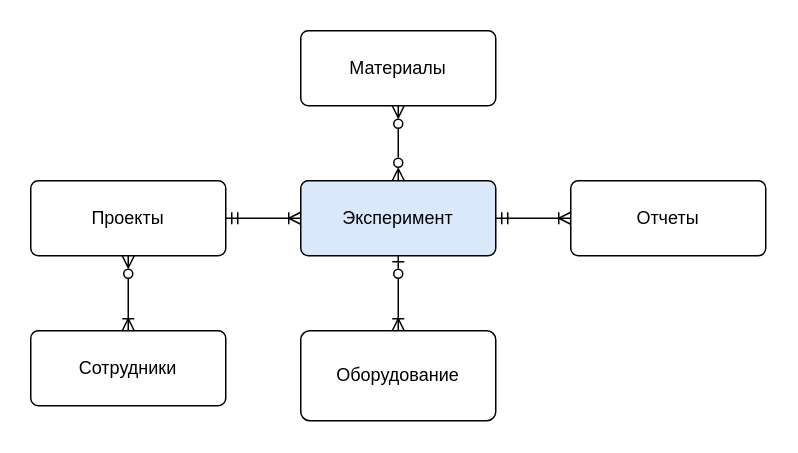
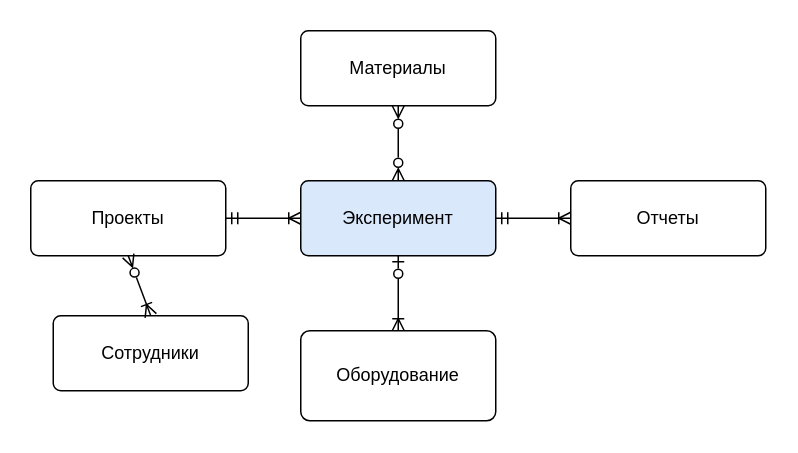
node "Сотрудники": moved (128, 368) -> (151, 353)
